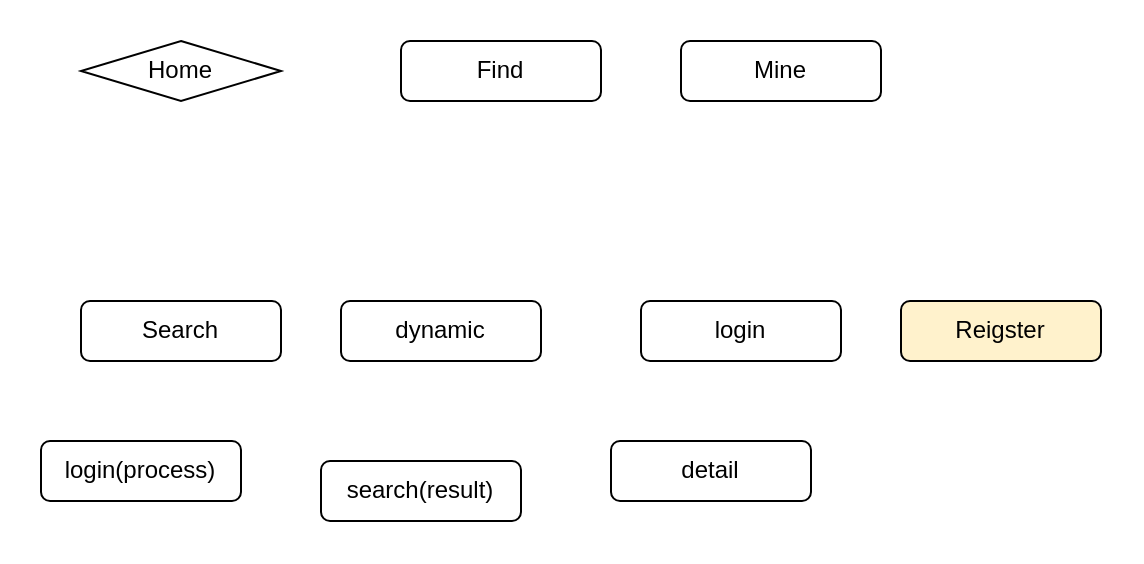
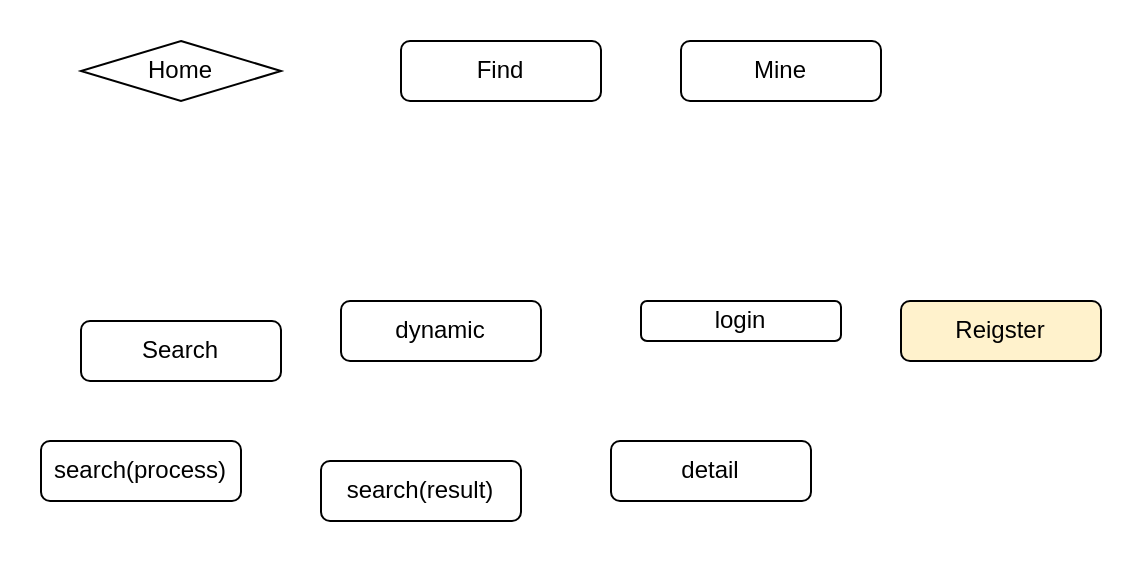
node "Search": moved (181, 331) -> (181, 351)
node "login": size 200x60 -> 200x40
node "login(process)": label "login(process)" -> "search(process)"
